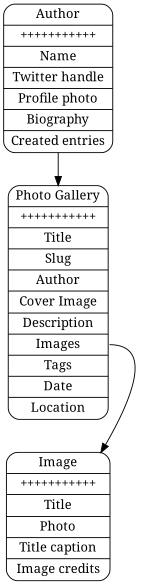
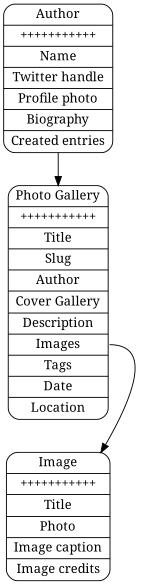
node "Photo Gallery": text "Cover Image" -> "Cover Gallery"
node "Image": text "Title caption" -> "Image caption"
